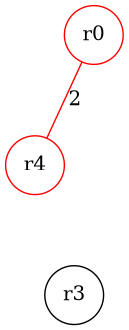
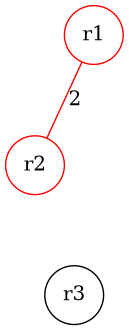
node "r0": label "r0" -> "r1"
node "r4": label "r4" -> "r2"
